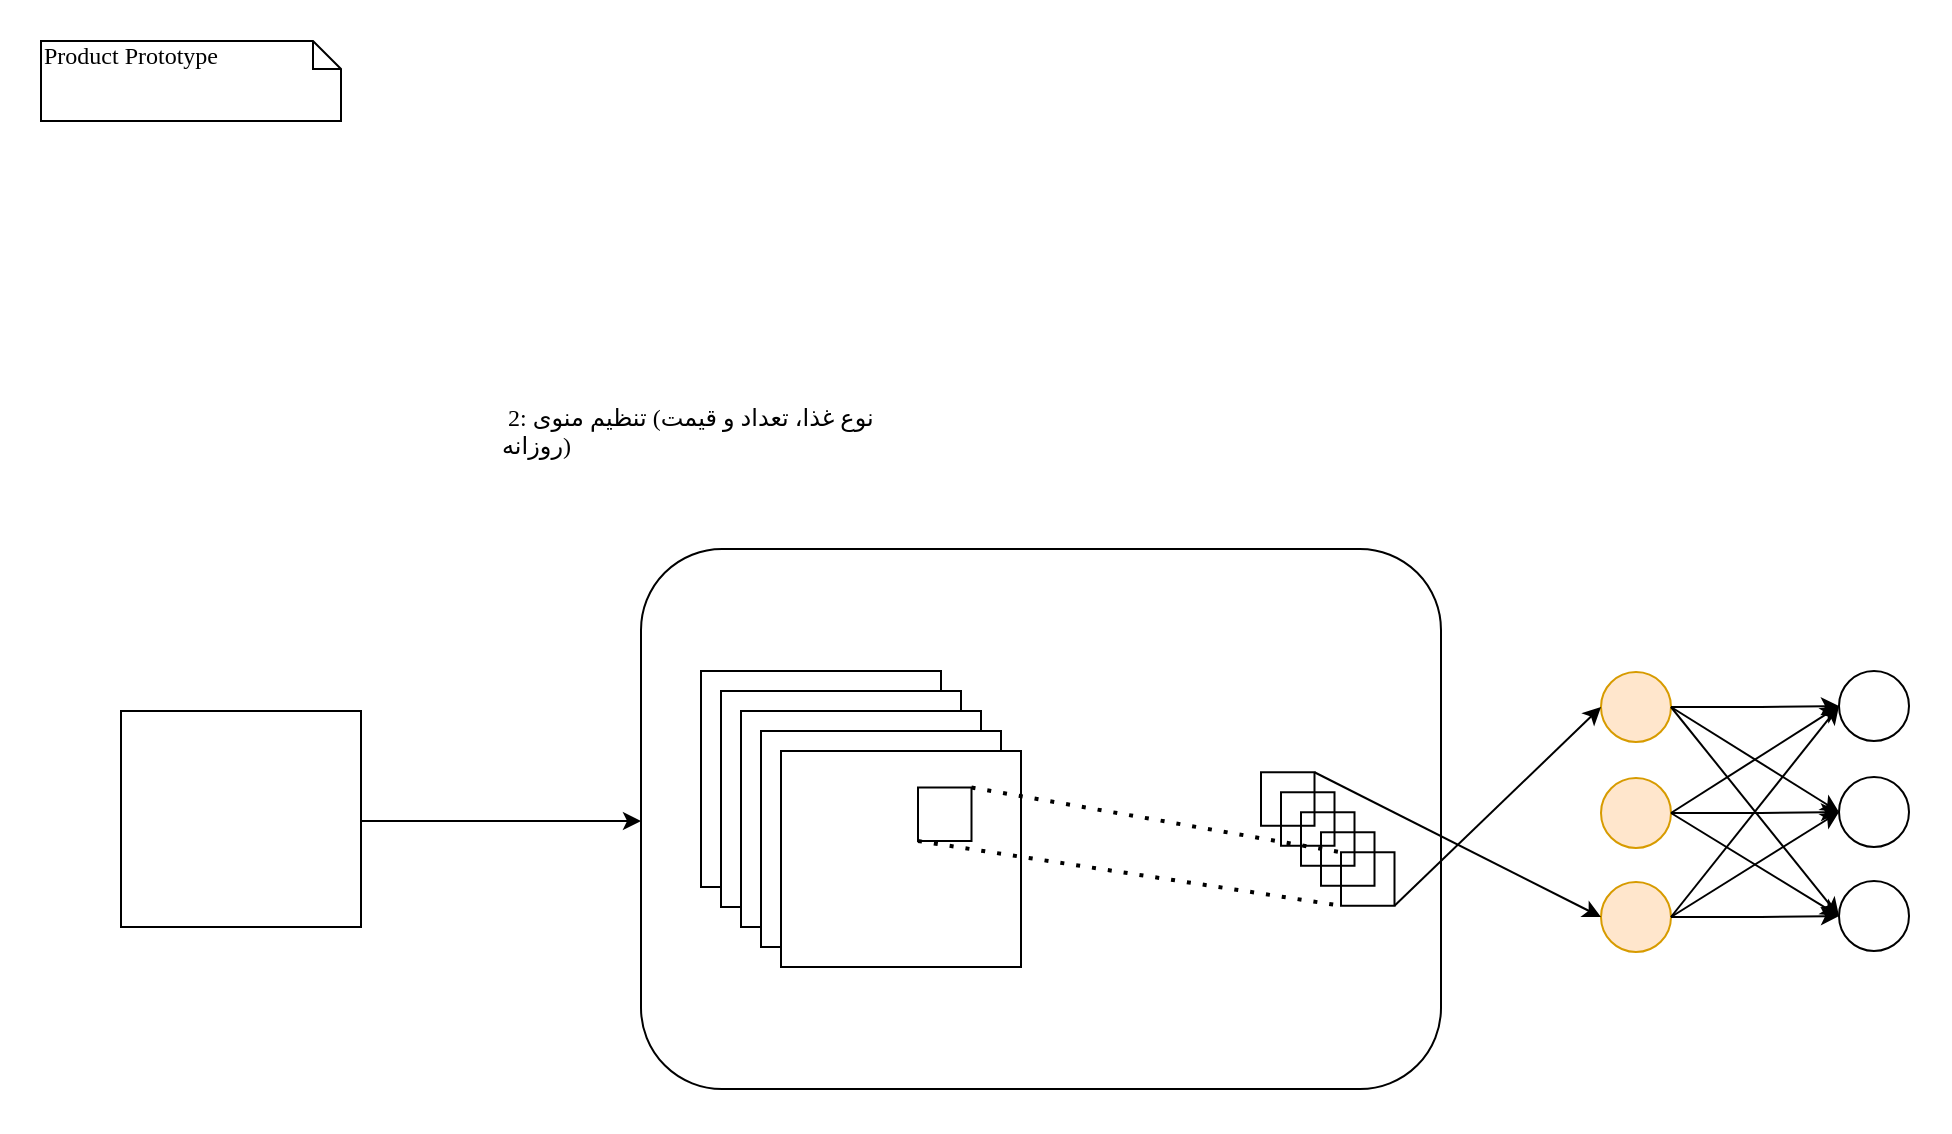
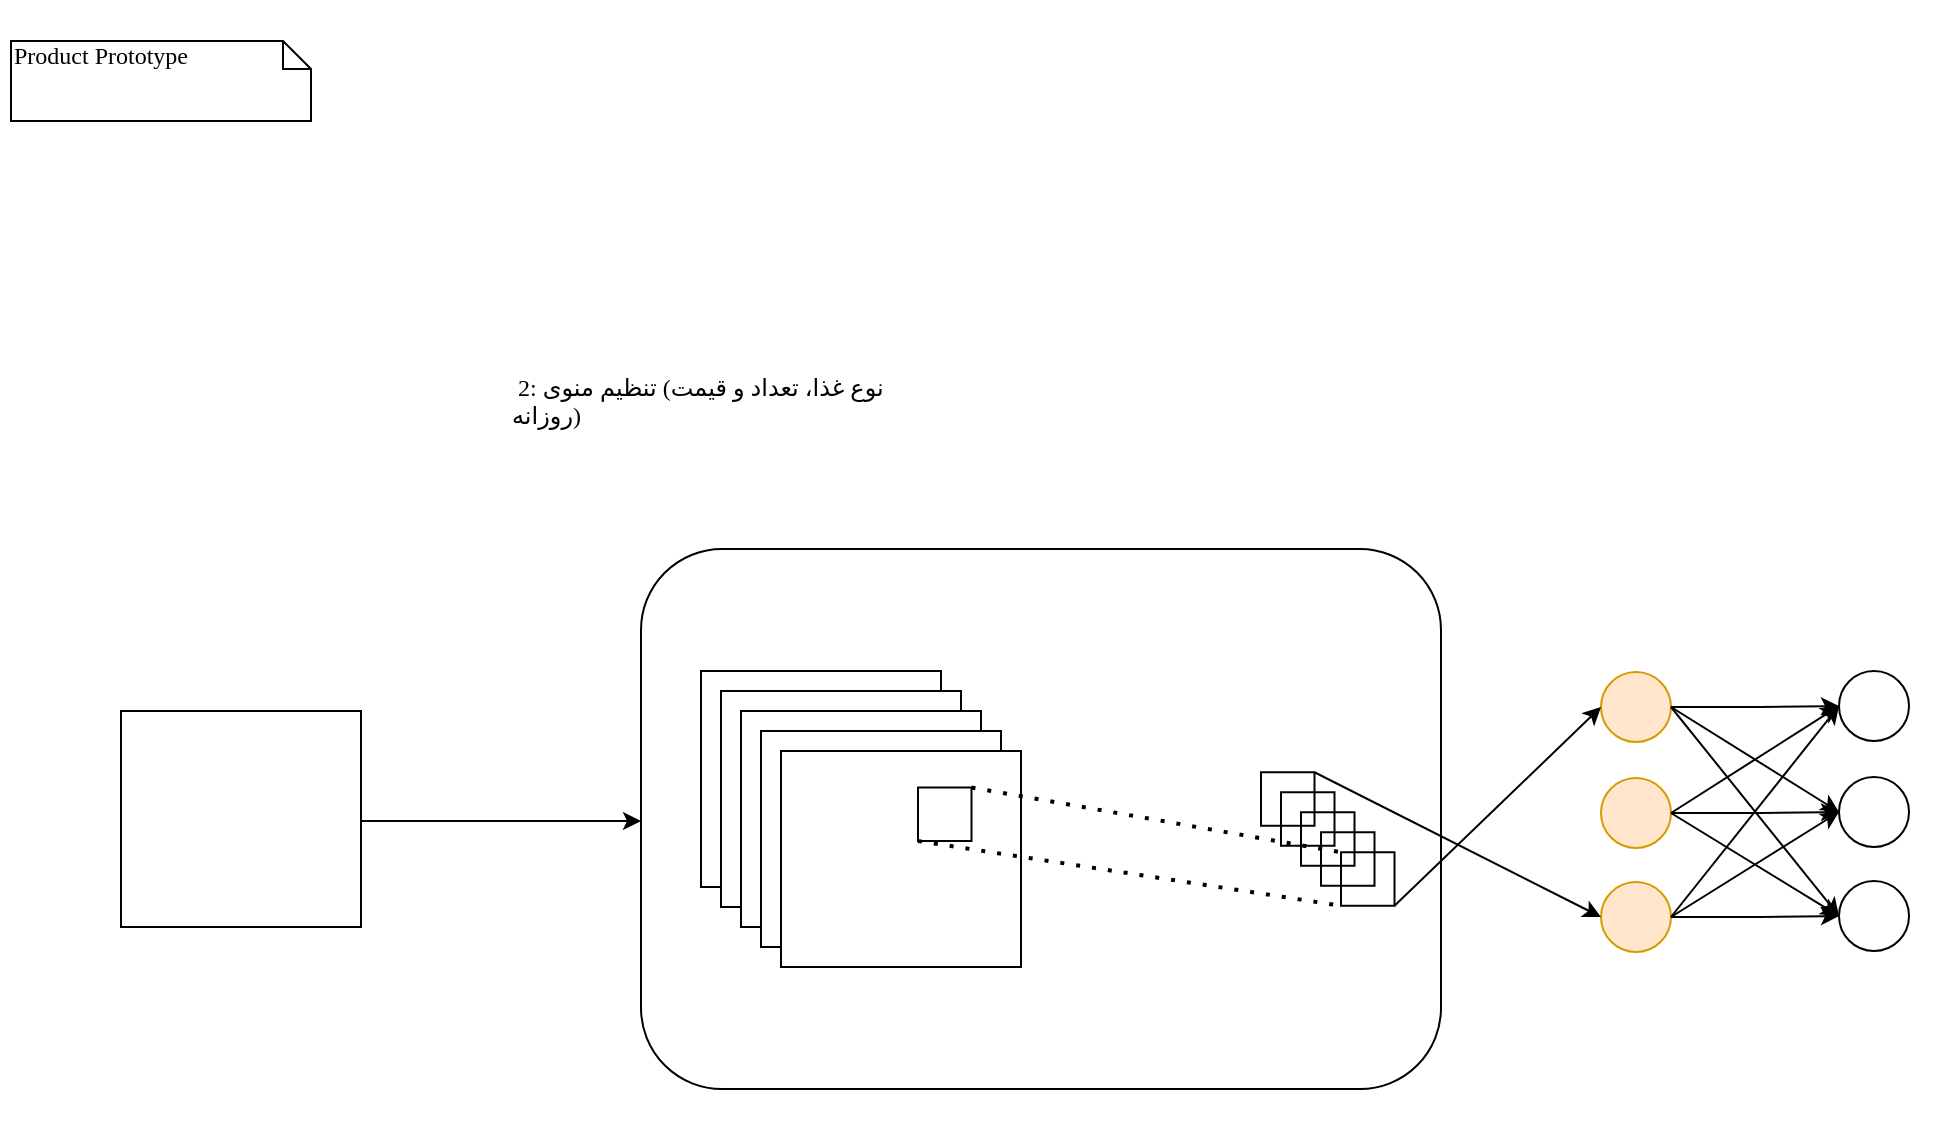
node "Product Prototype": moved (191, 81) -> (161, 81)
node "2: نوع غذا، تعداد و قیمت) تنظیم منوی روزانه)": moved (715, 421) -> (725, 391)
